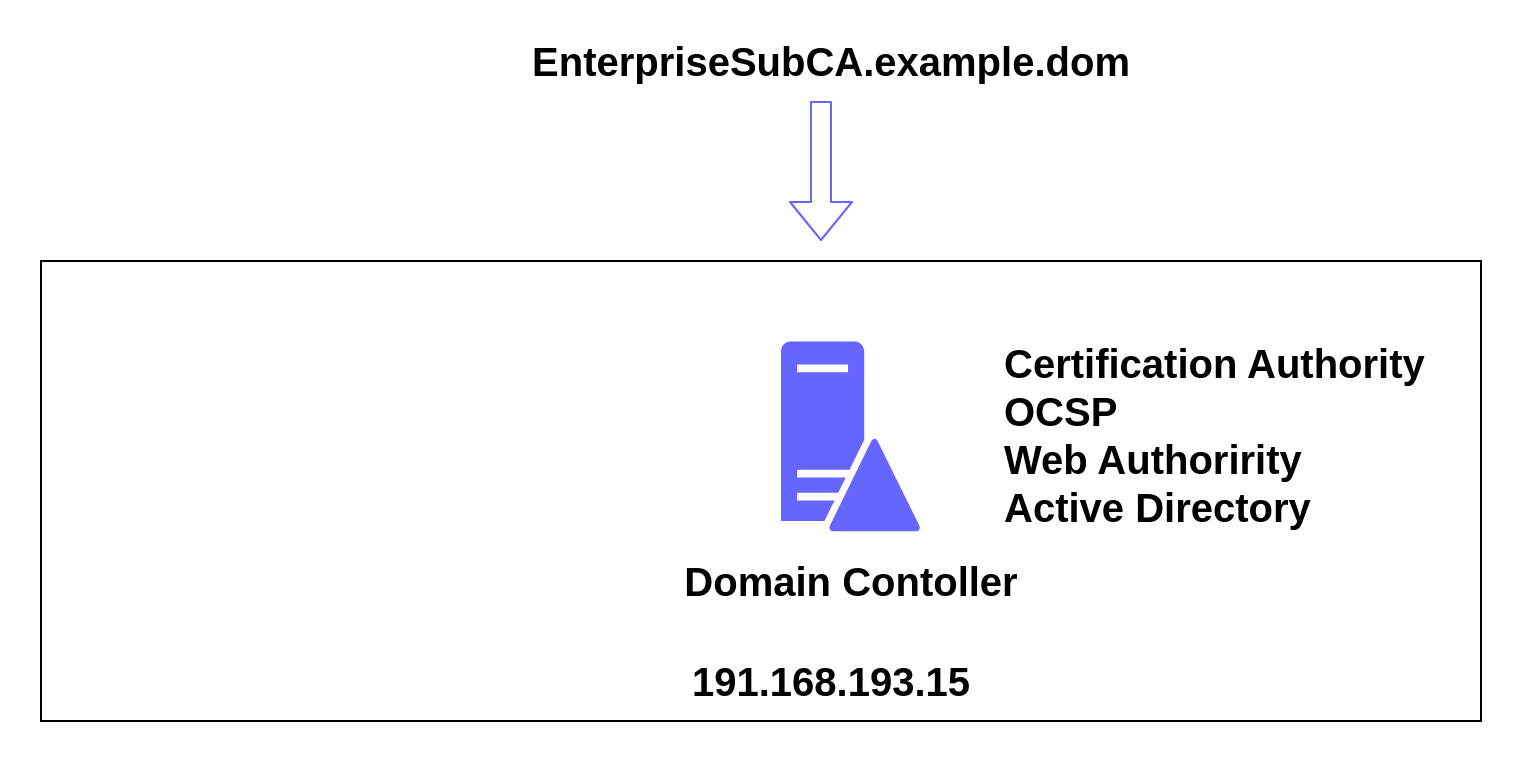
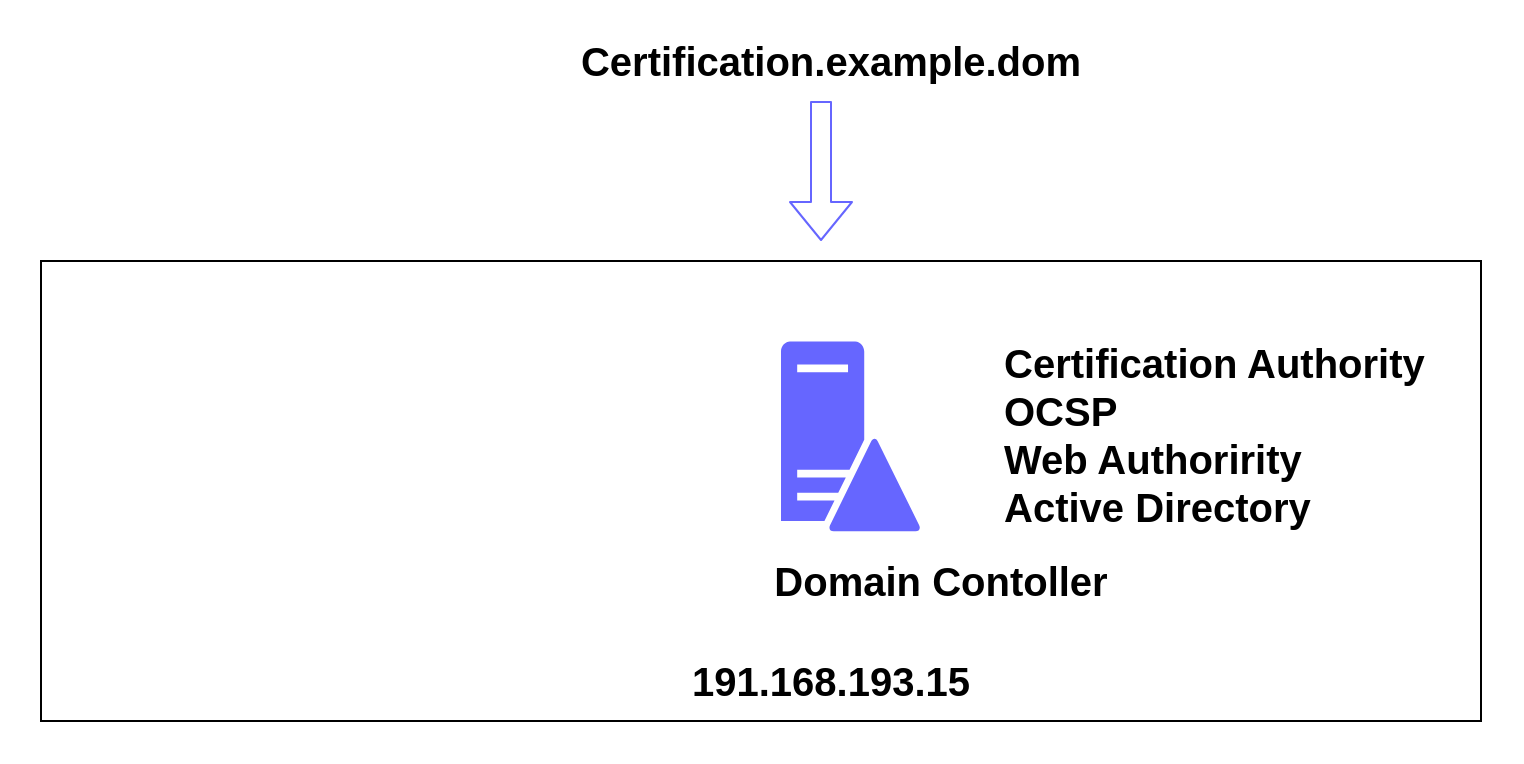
node "EnterpriseSubCA.example.dom": label "EnterpriseSubCA.example.dom" -> "Certification.example.dom"
node "Domain Contoller": moved (851, 581) -> (941, 581)
